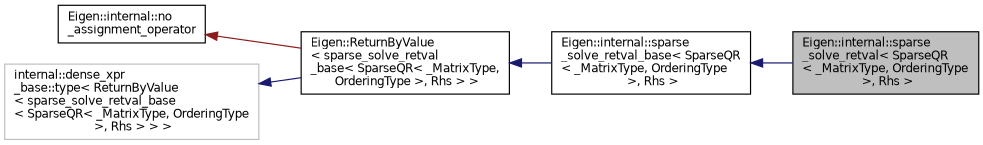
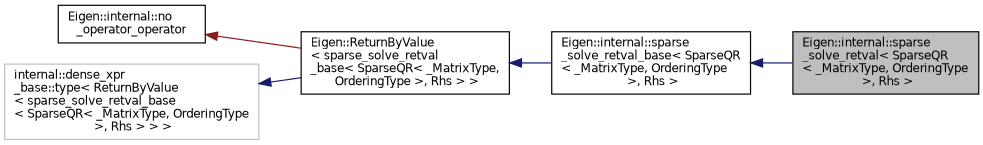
node "Eigen::internal::no _assignment_operator": label "Eigen::internal::no _assignment_operator" -> "Eigen::internal::no _operator_operator"
